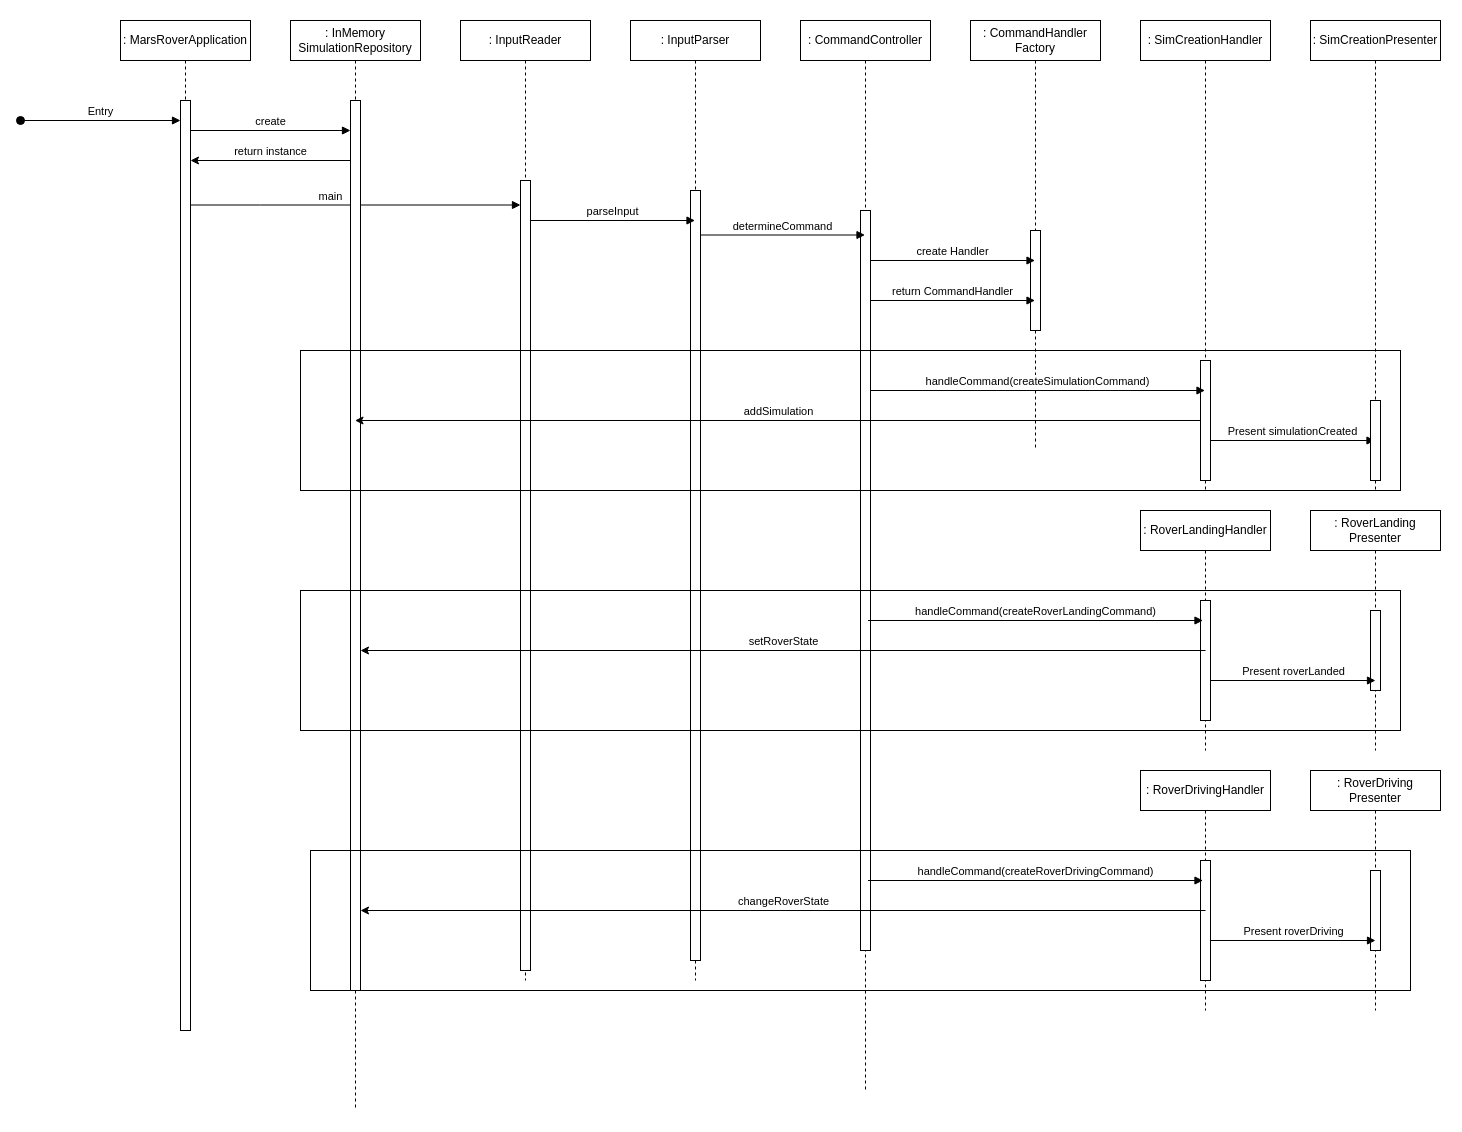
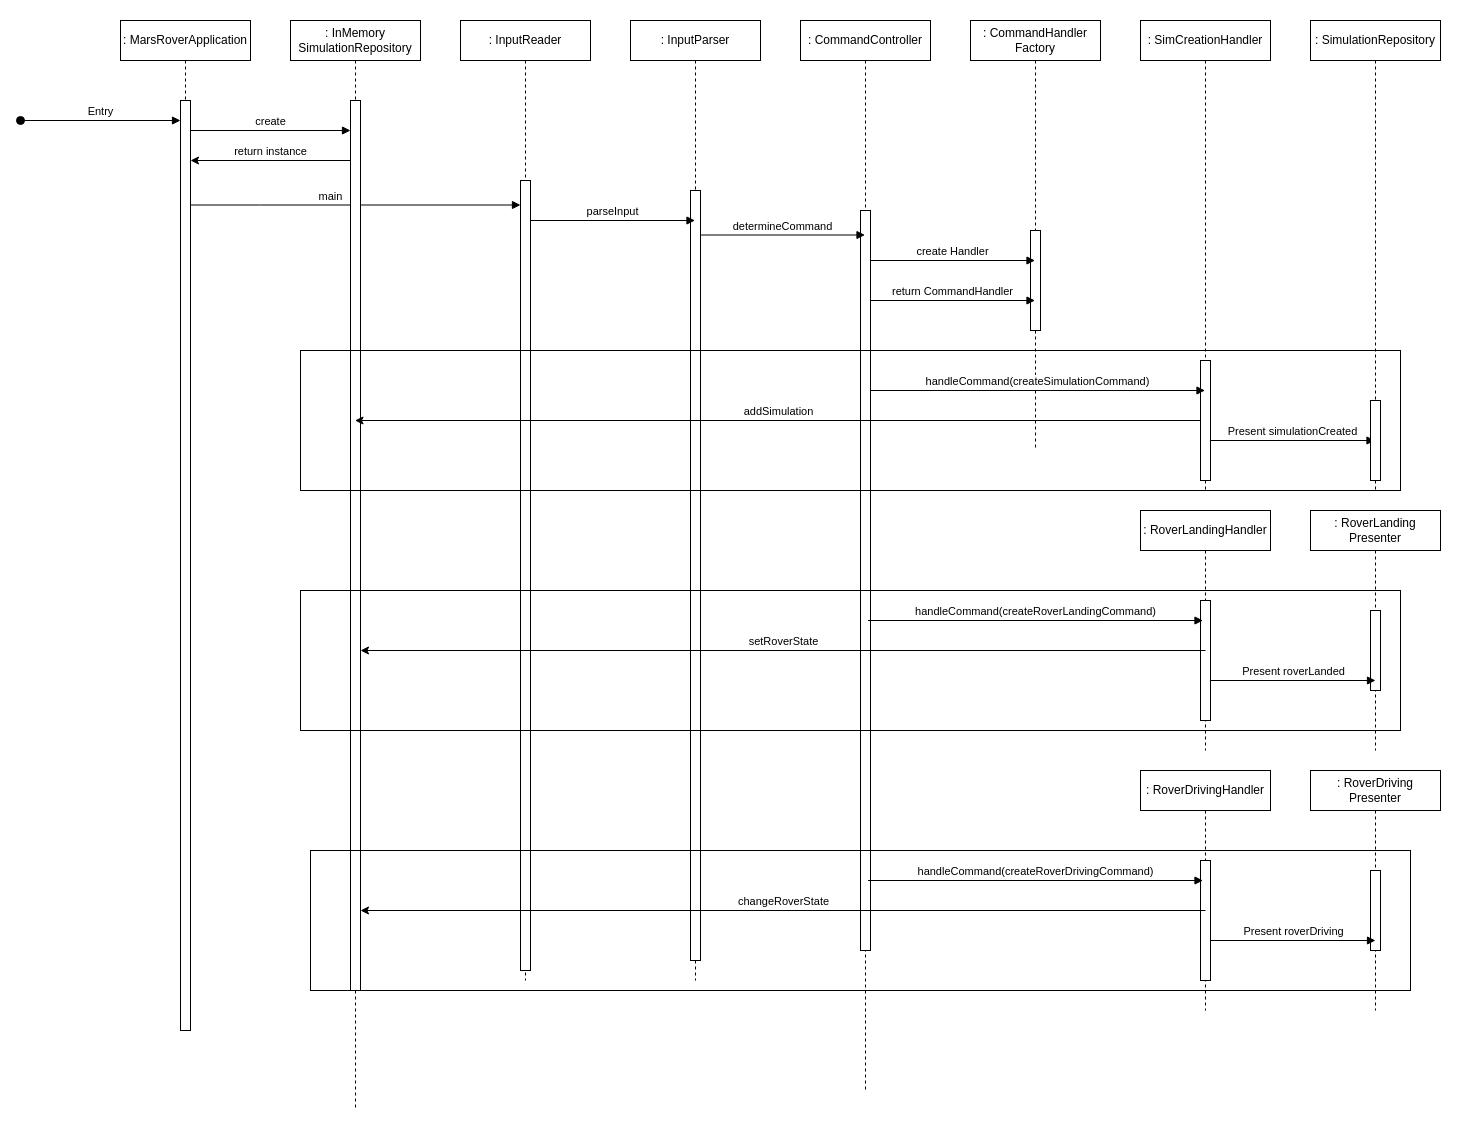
node ": SimCreationPresenter": label ": SimCreationPresenter" -> ": SimulationRepository"
